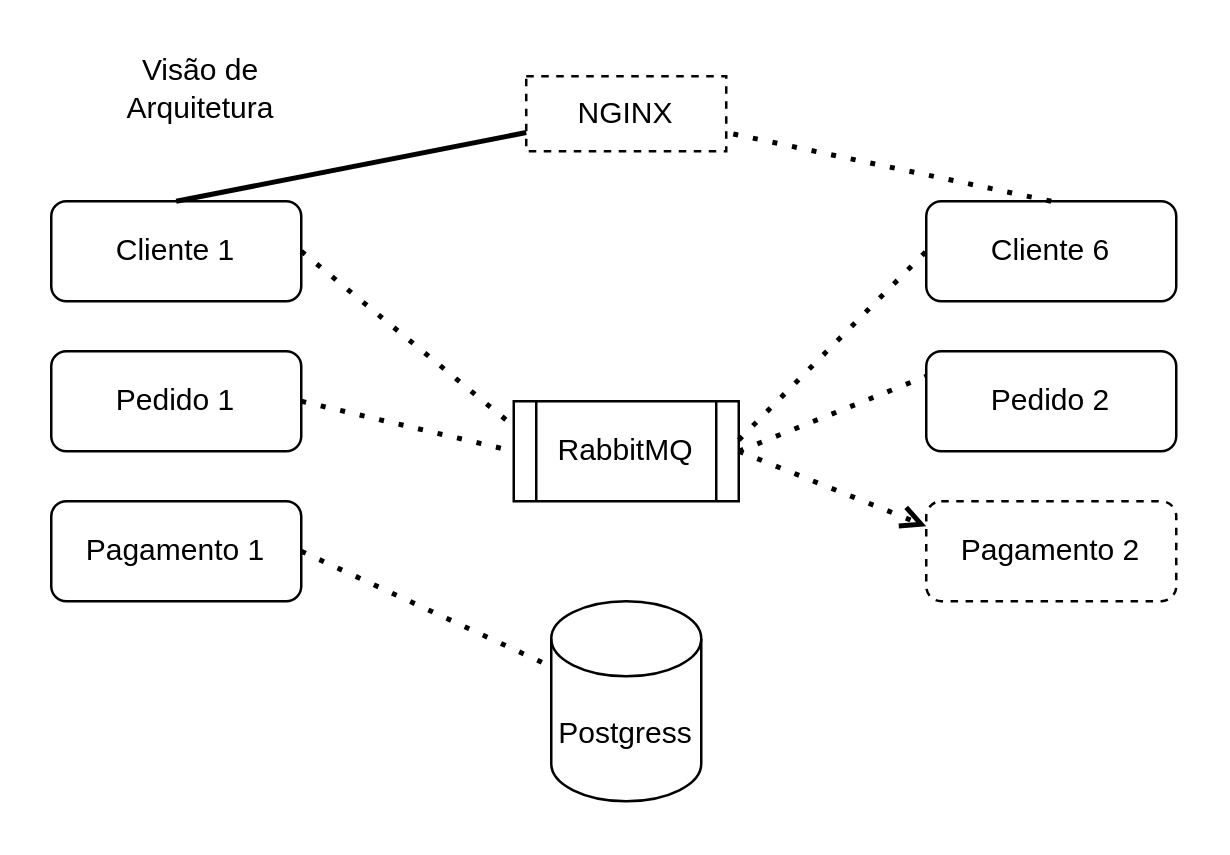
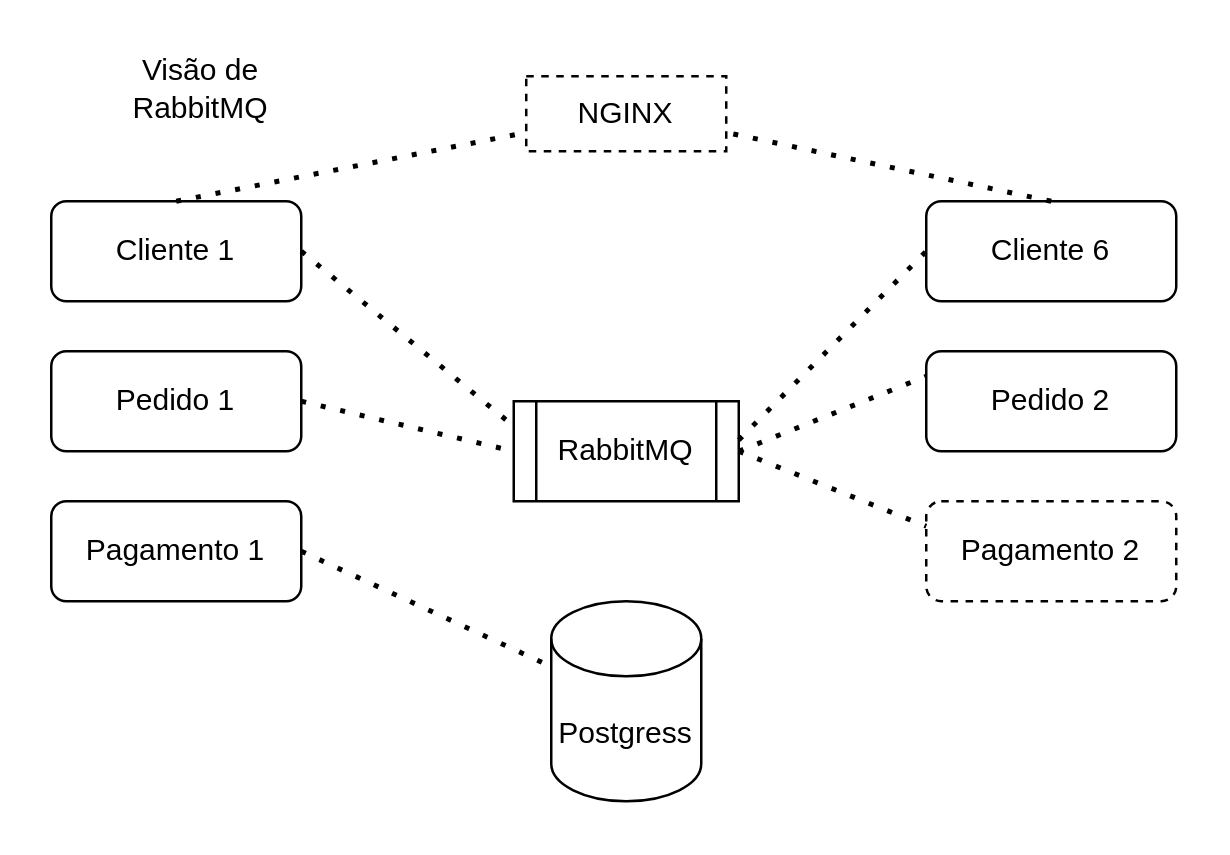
node "Visão de Arquitetura": label "Visão de Arquitetura" -> "Visão de RabbitMQ"
edge "NGINX" -- "Cliente 1": style solid -> dashed
edge "RabbitMQ" -> "Pagamento 2": arrowhead open -> none
